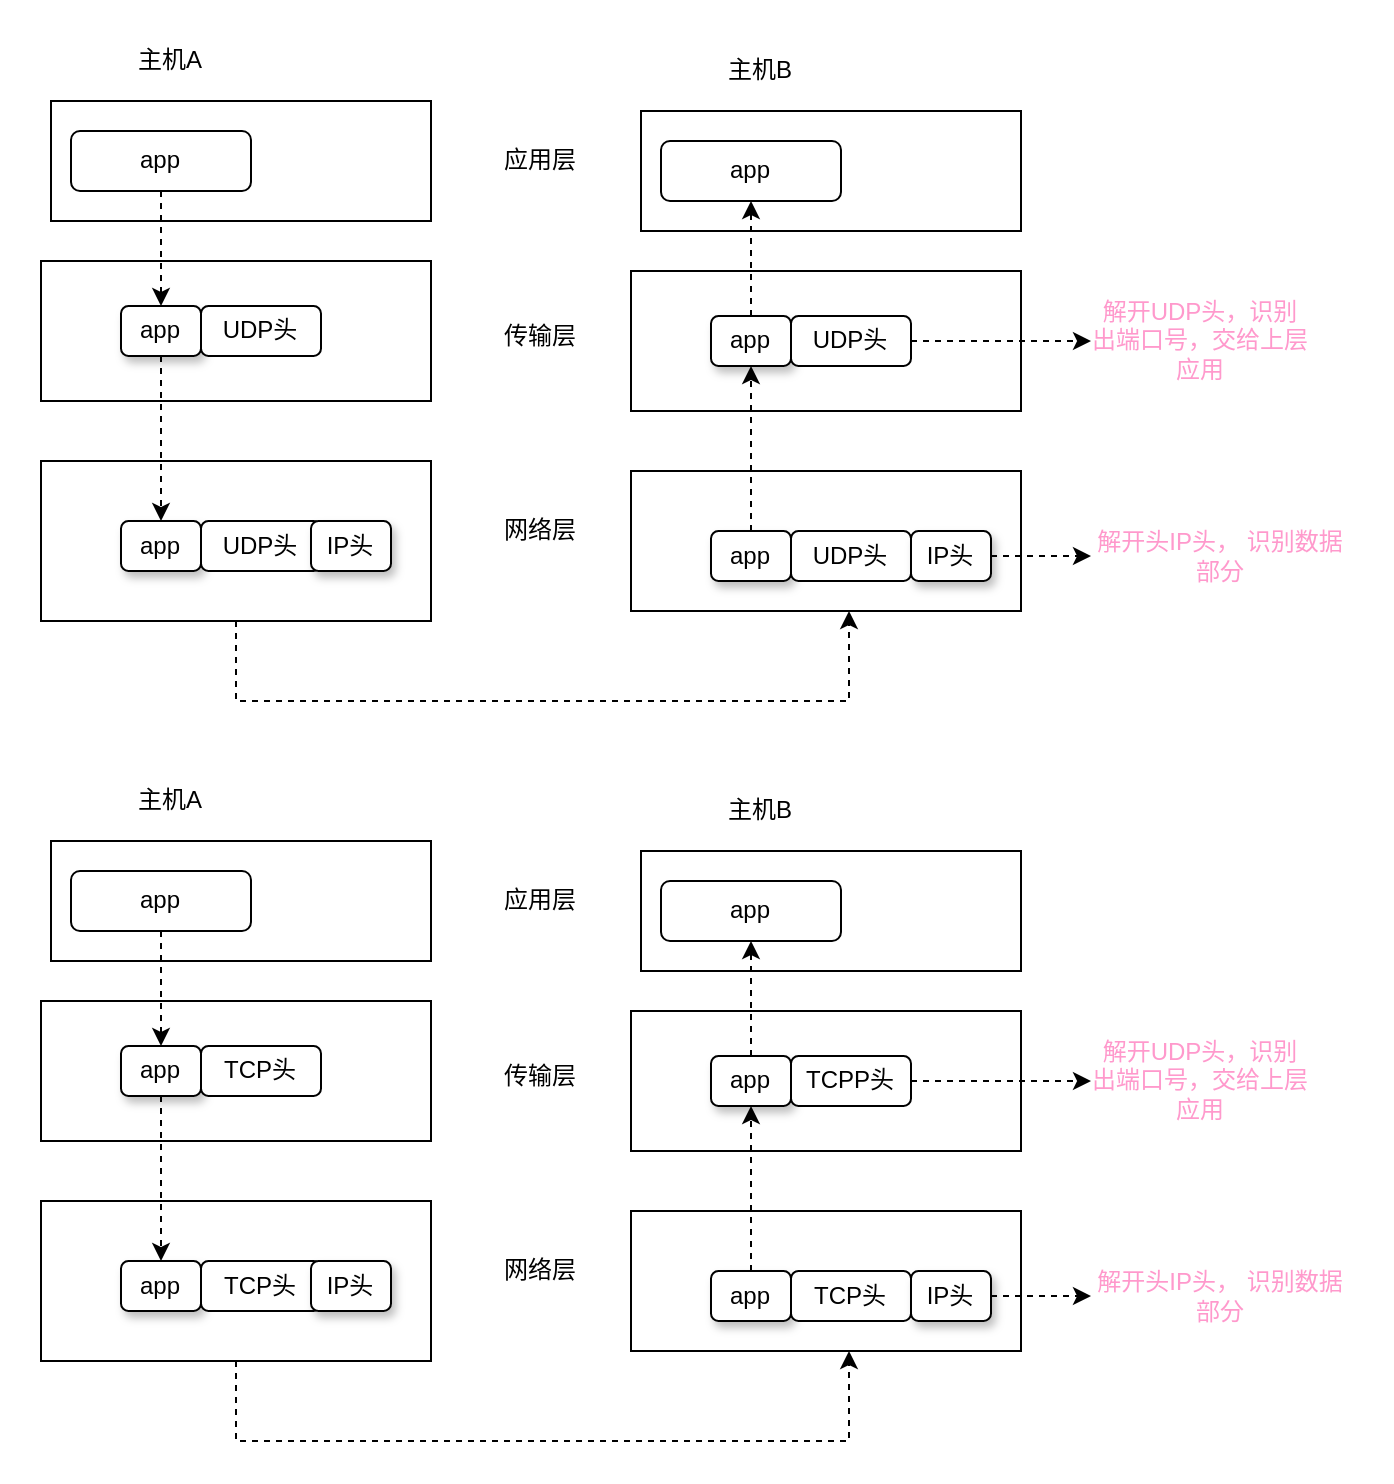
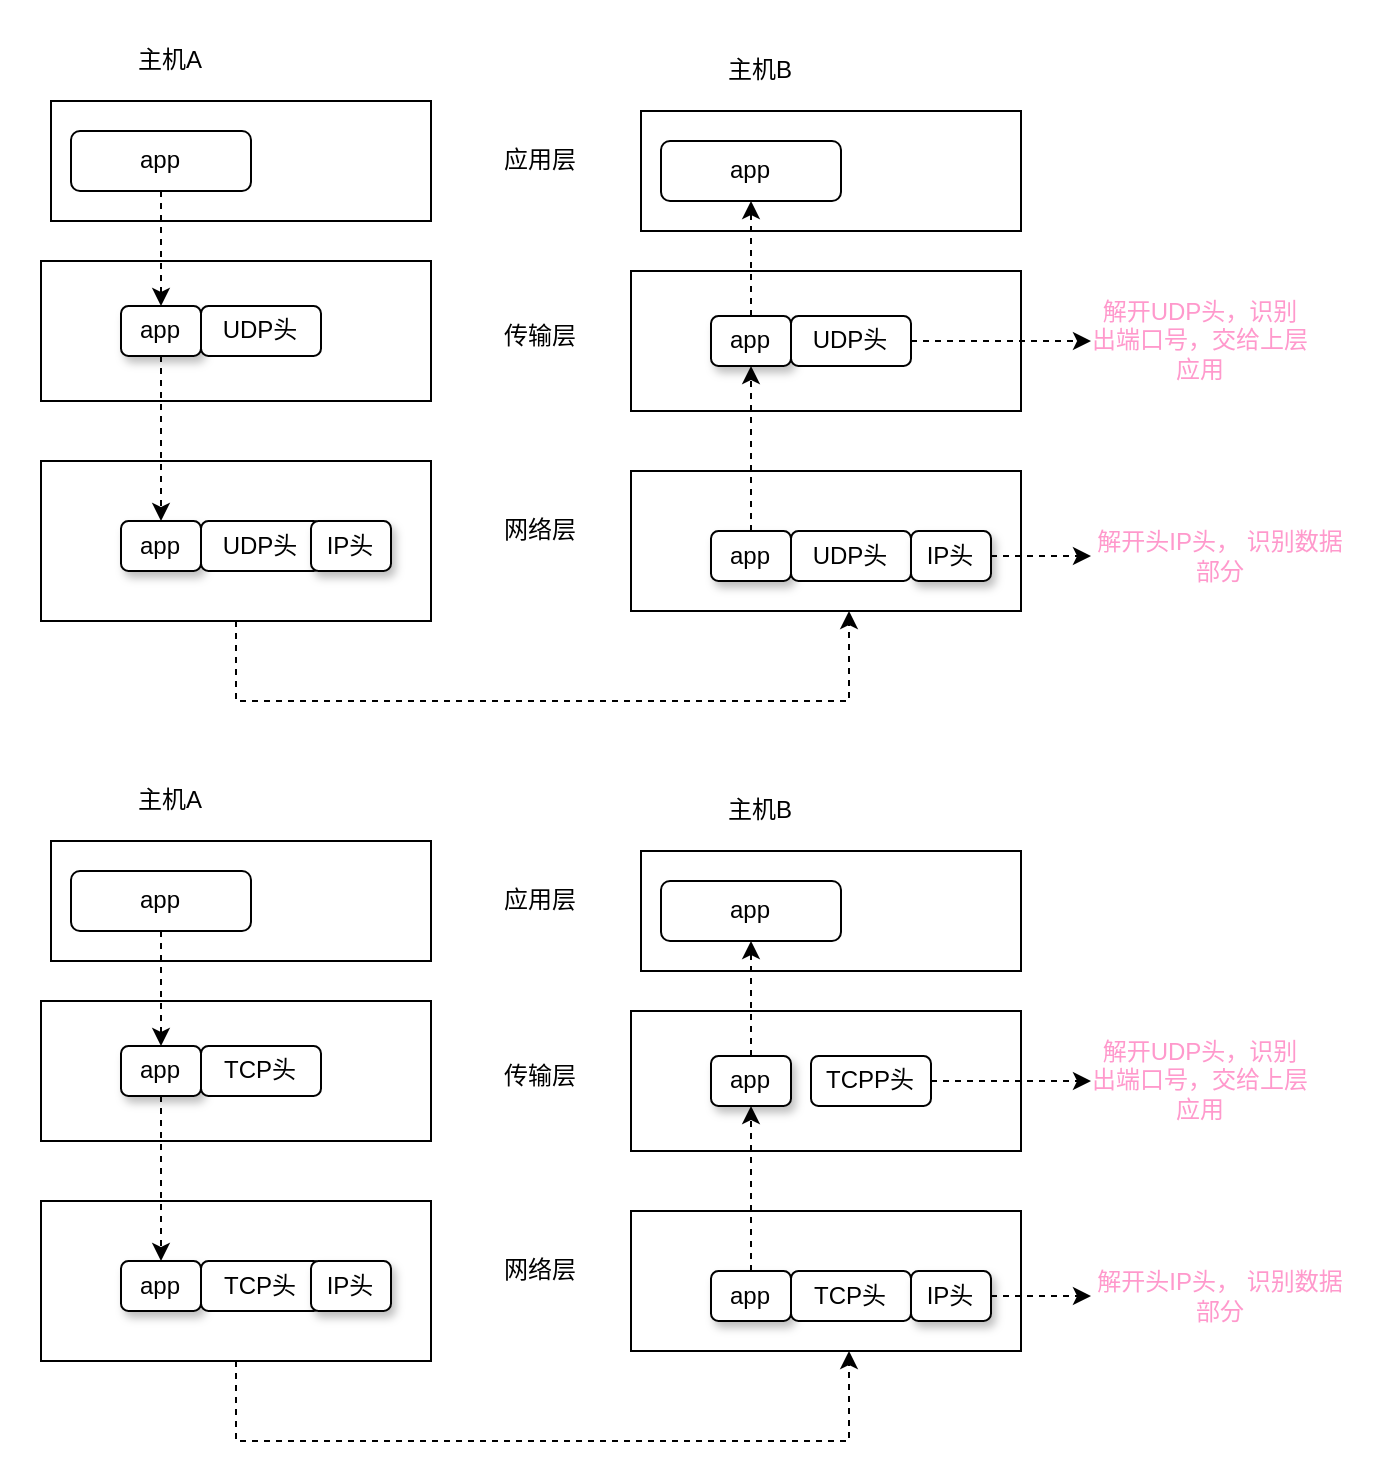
node "TCPP头": moved (851, 1081) -> (871, 1081)
